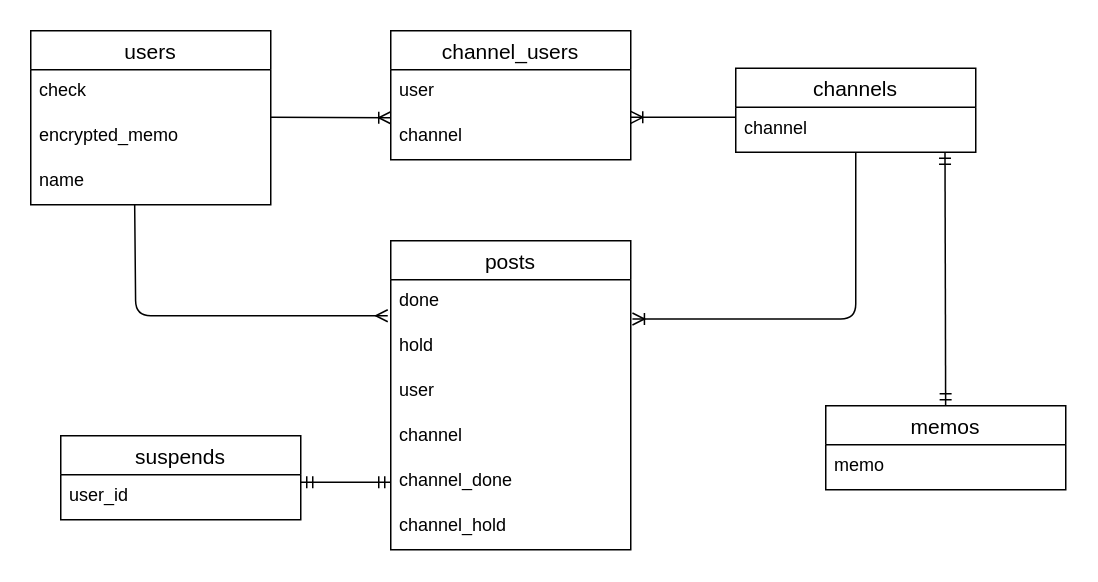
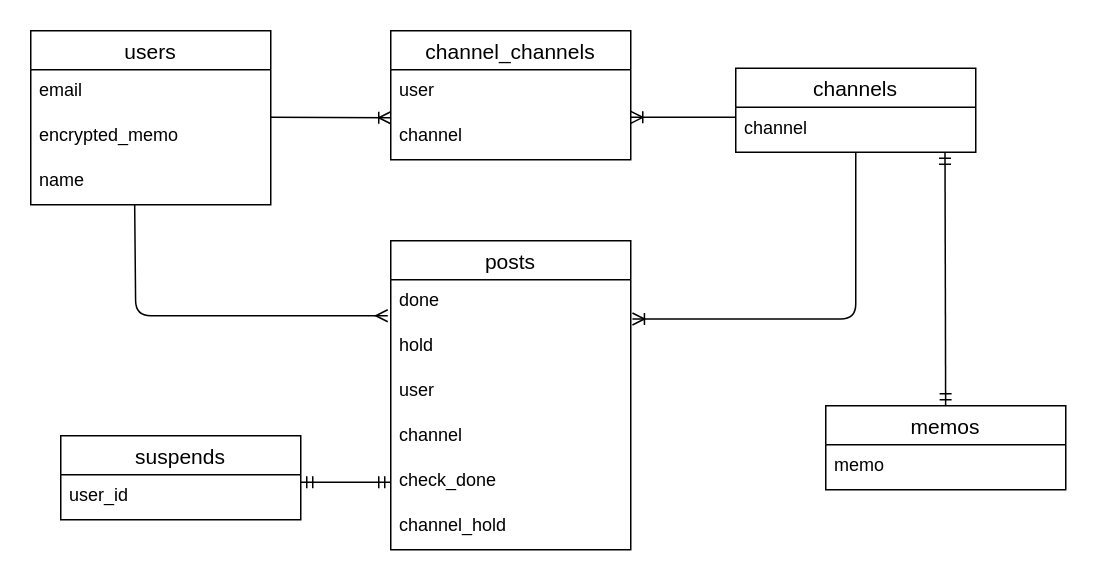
node "channel_users": label "channel_users" -> "channel_channels"
node "check": label "check" -> "email"
node "channel_done": label "channel_done" -> "check_done"
